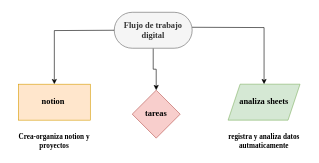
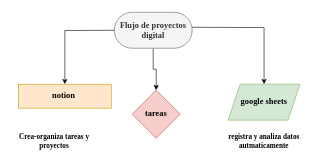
node "Flujo de trabajo digital": label "Flujo de trabajo digital" -> "Flujo de proyectos digital"
node "notion": size 72x36 -> 93x24
node "analiza sheets": label "analiza sheets" -> "google sheets"
node "Crea-organiza notion y proyectos": label "Crea-organiza notion y proyectos" -> "Crea-organiza tareas y proyectos"
